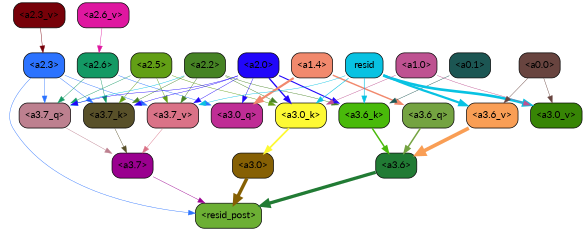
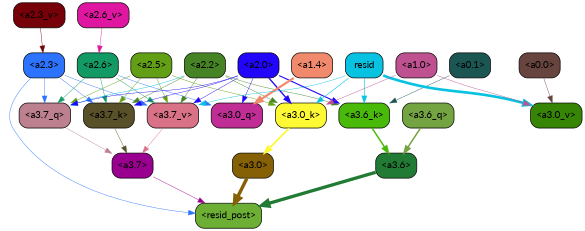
edge "<a2.5>" -> "<a3.7_q>": color #139964 -> #629f15
edge "<a2.6>" -> "<a3.7_v>": added
edge "<a1.4>" -> "<a3.6_q>": removed
node "<a3.6_v>": removed
